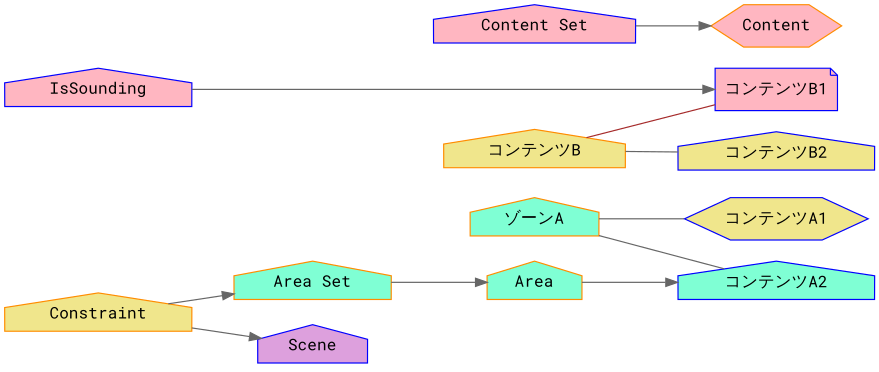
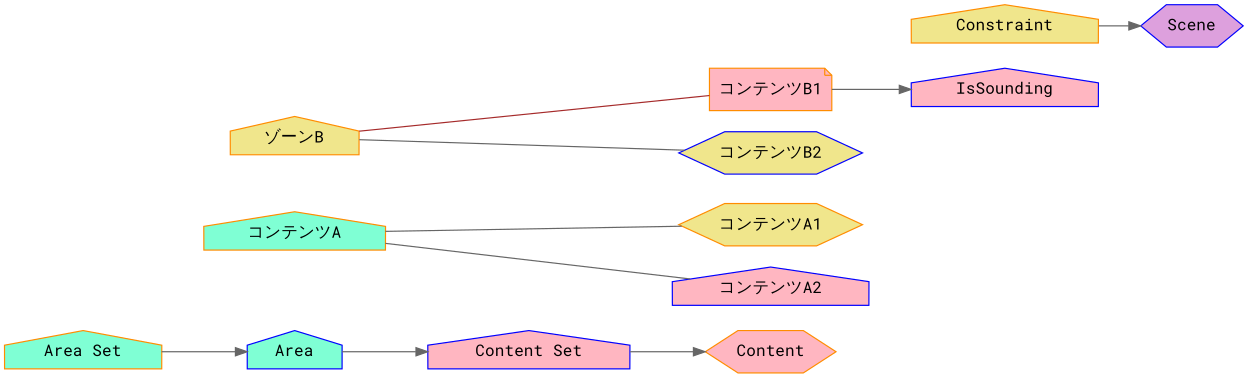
edge "IsSounding" -> "コンテンツB1": reversed
node "コンテンツB1": color blue -> darkorange
node "コンテンツB": label "コンテンツB" -> "ゾーンB"
node "コンテンツB2": shape house -> hexagon
node "ゾーンA": label "ゾーンA" -> "コンテンツA"
node "コンテンツA1": color blue -> darkorange
node "Area": color darkorange -> blue
edge "Area" -> "コンテンツA2": now "Area" -> "Content Set"
node "コンテンツA2": fillcolor aquamarine -> lightpink
edge "Constraint" -> "Area Set": removed
node "Scene": shape house -> hexagon
